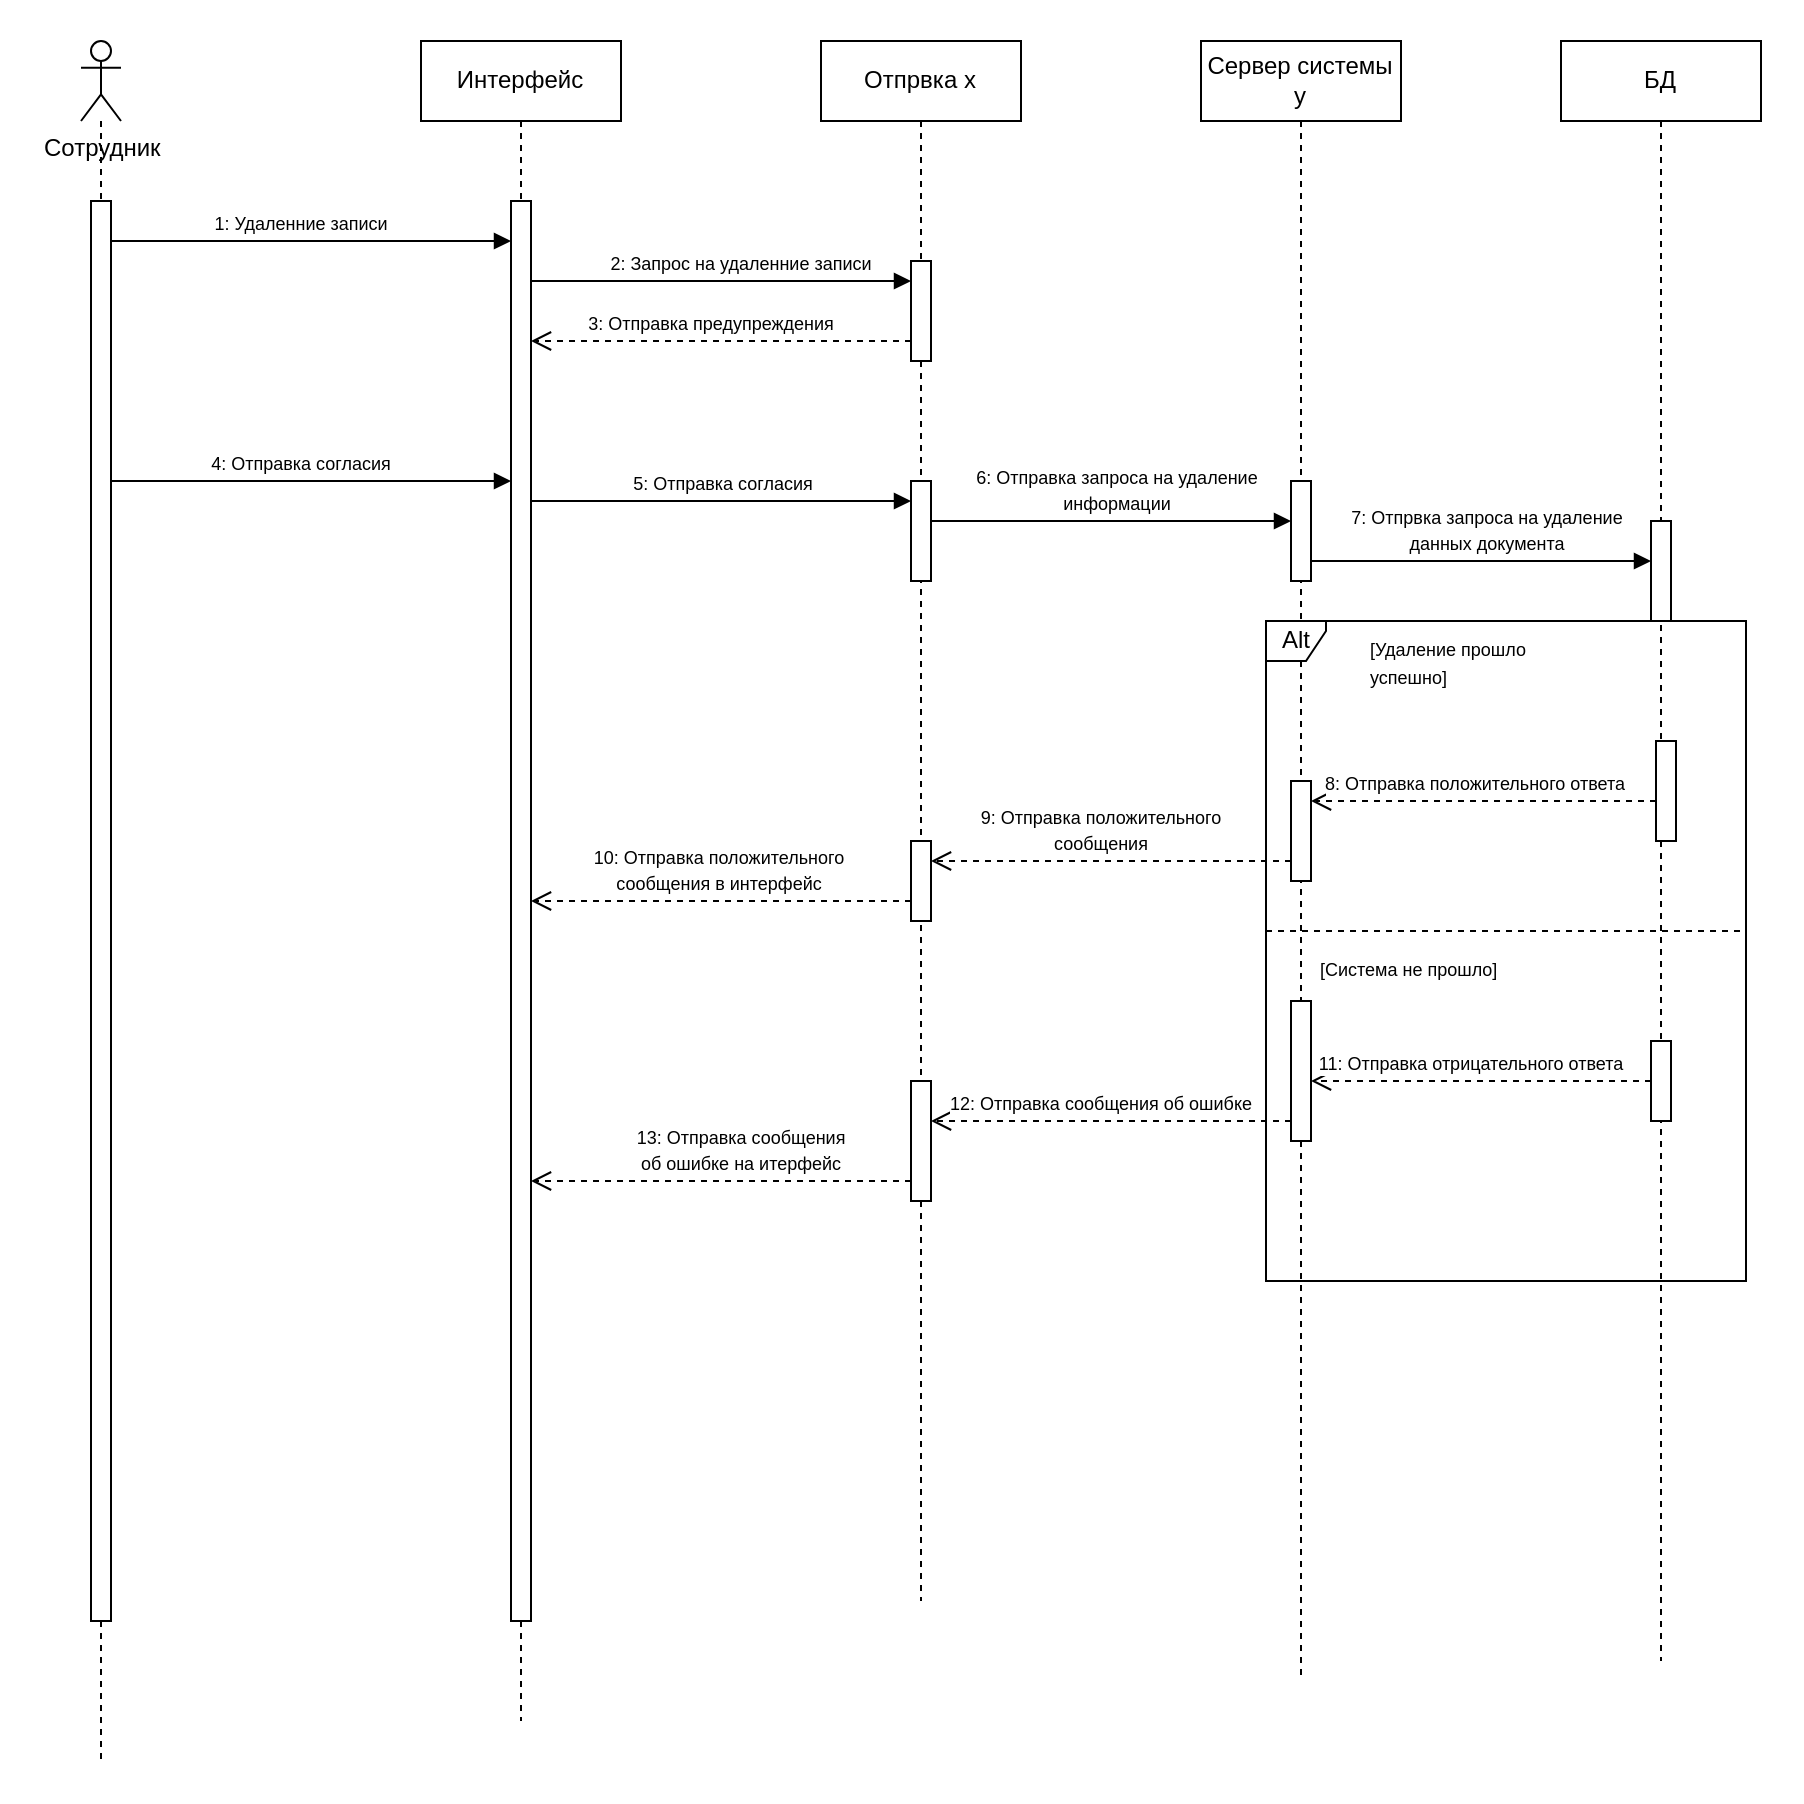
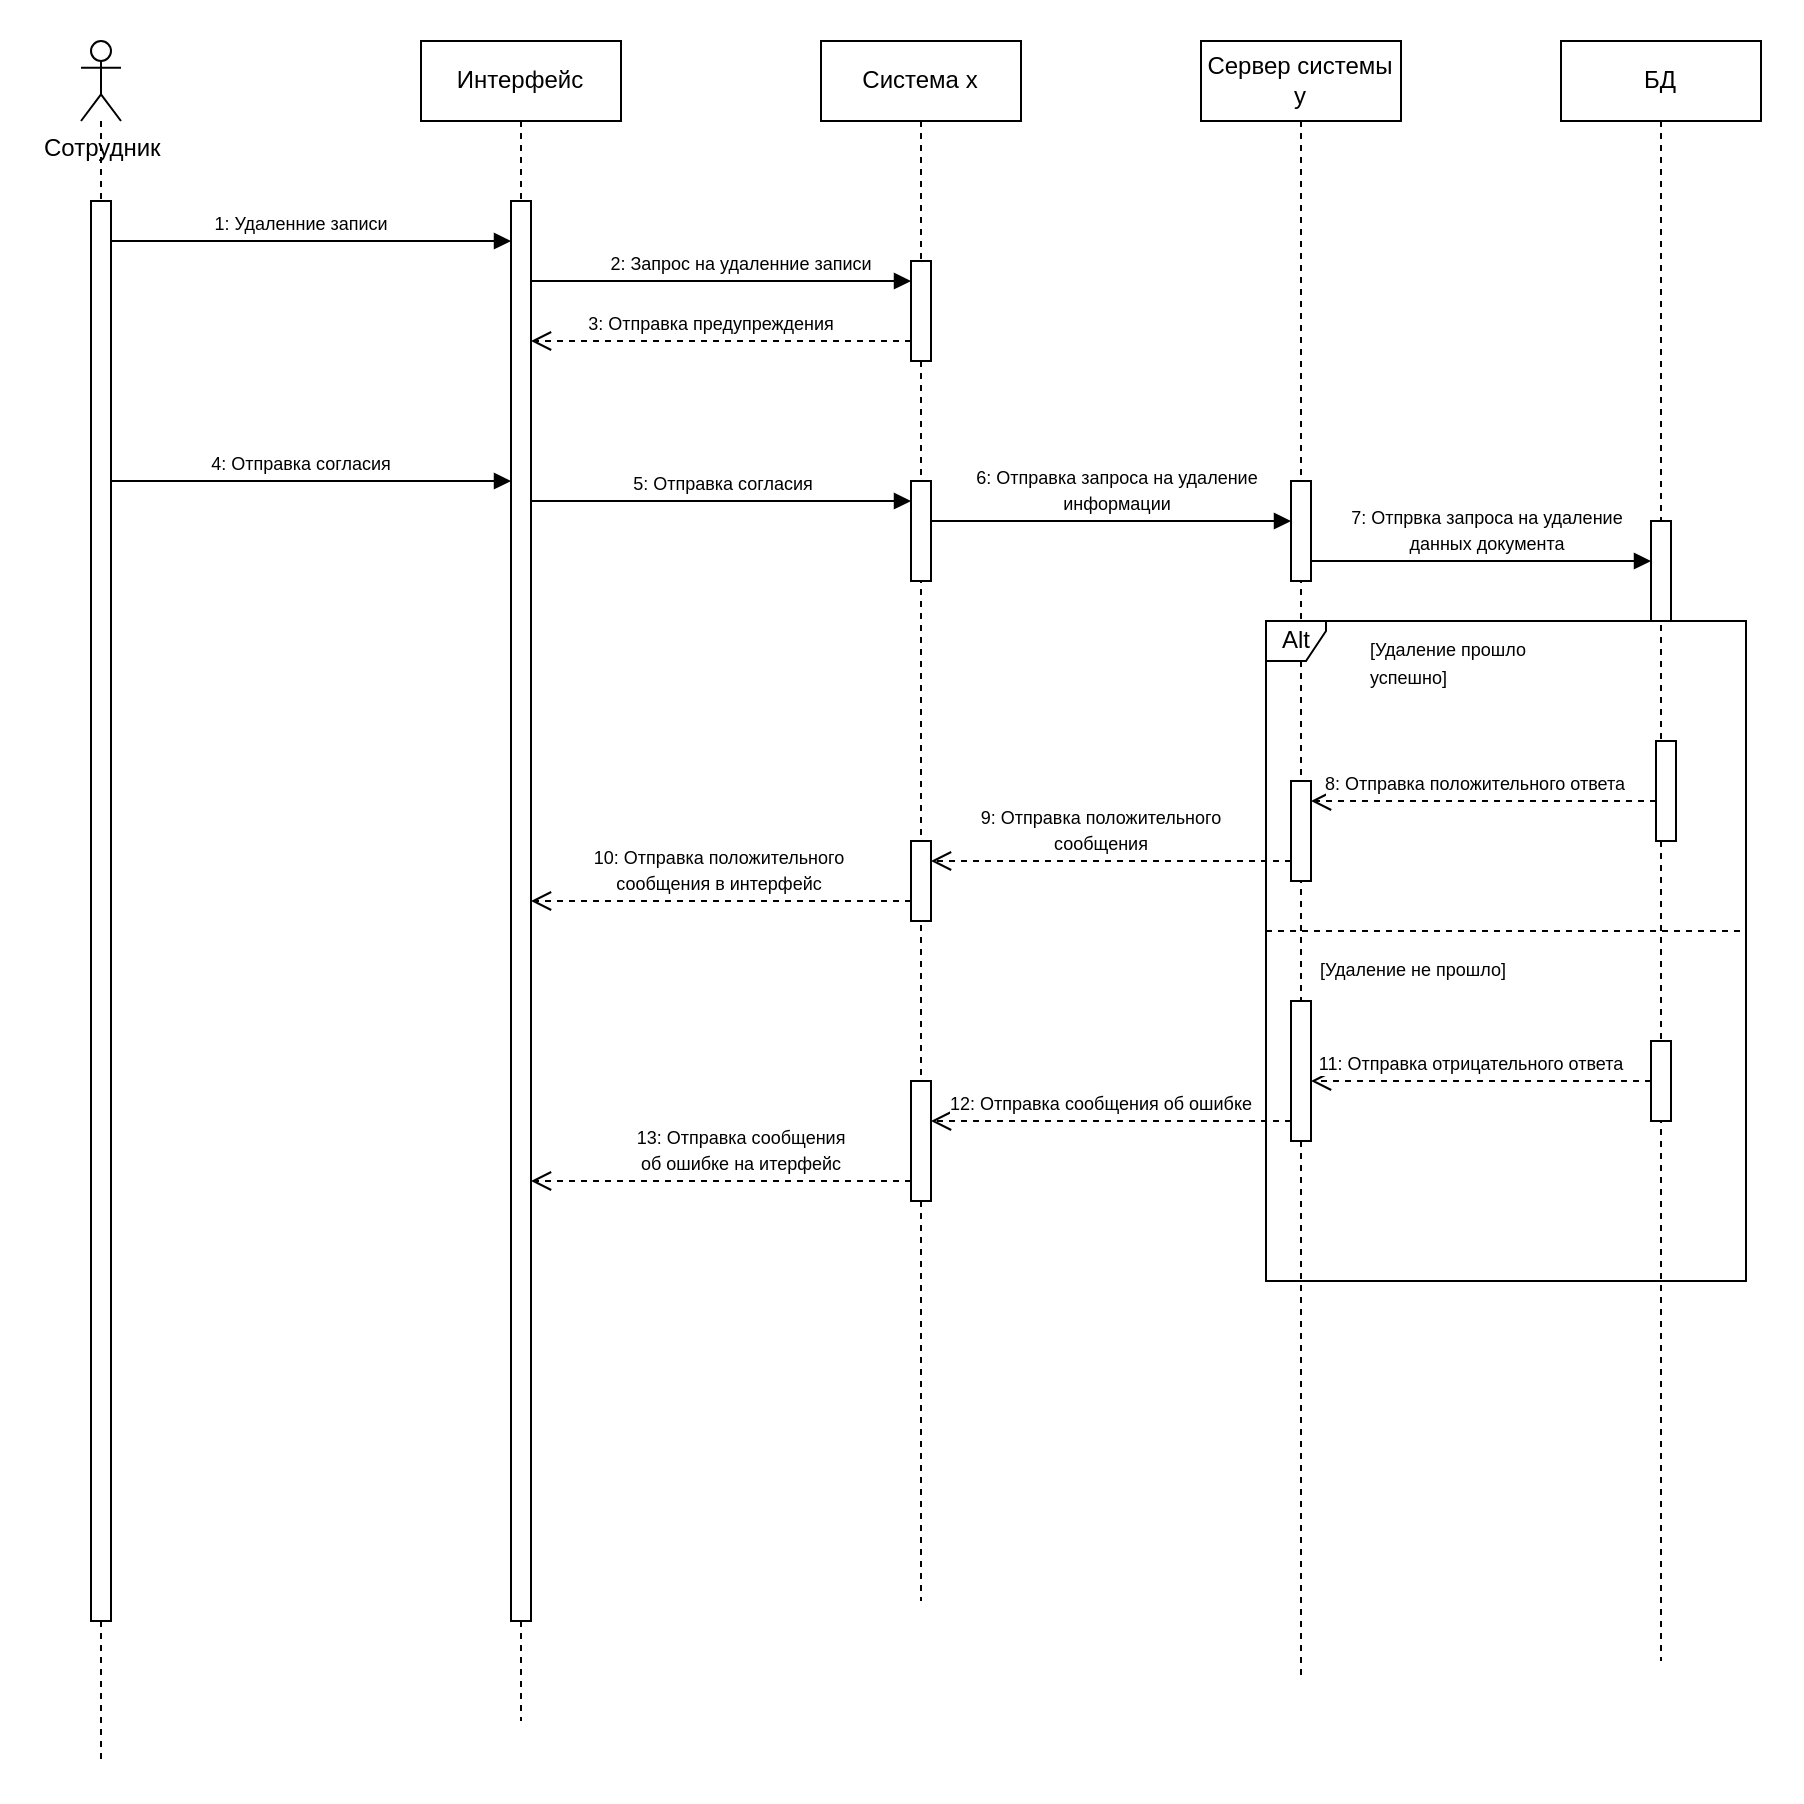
node "Отпрвка x": label "Отпрвка x" -> "Система x"
node "[Система не прошло]": label "[Система не прошло]" -> "[Удаление не прошло]"
